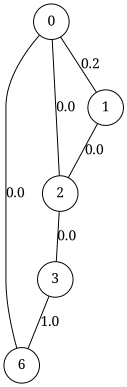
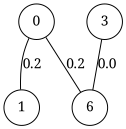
edge "0" -- "6": label "0.0" -> "0.2"
node "2": removed
edge "3" -- "6": label "1.0" -> "0.0"
